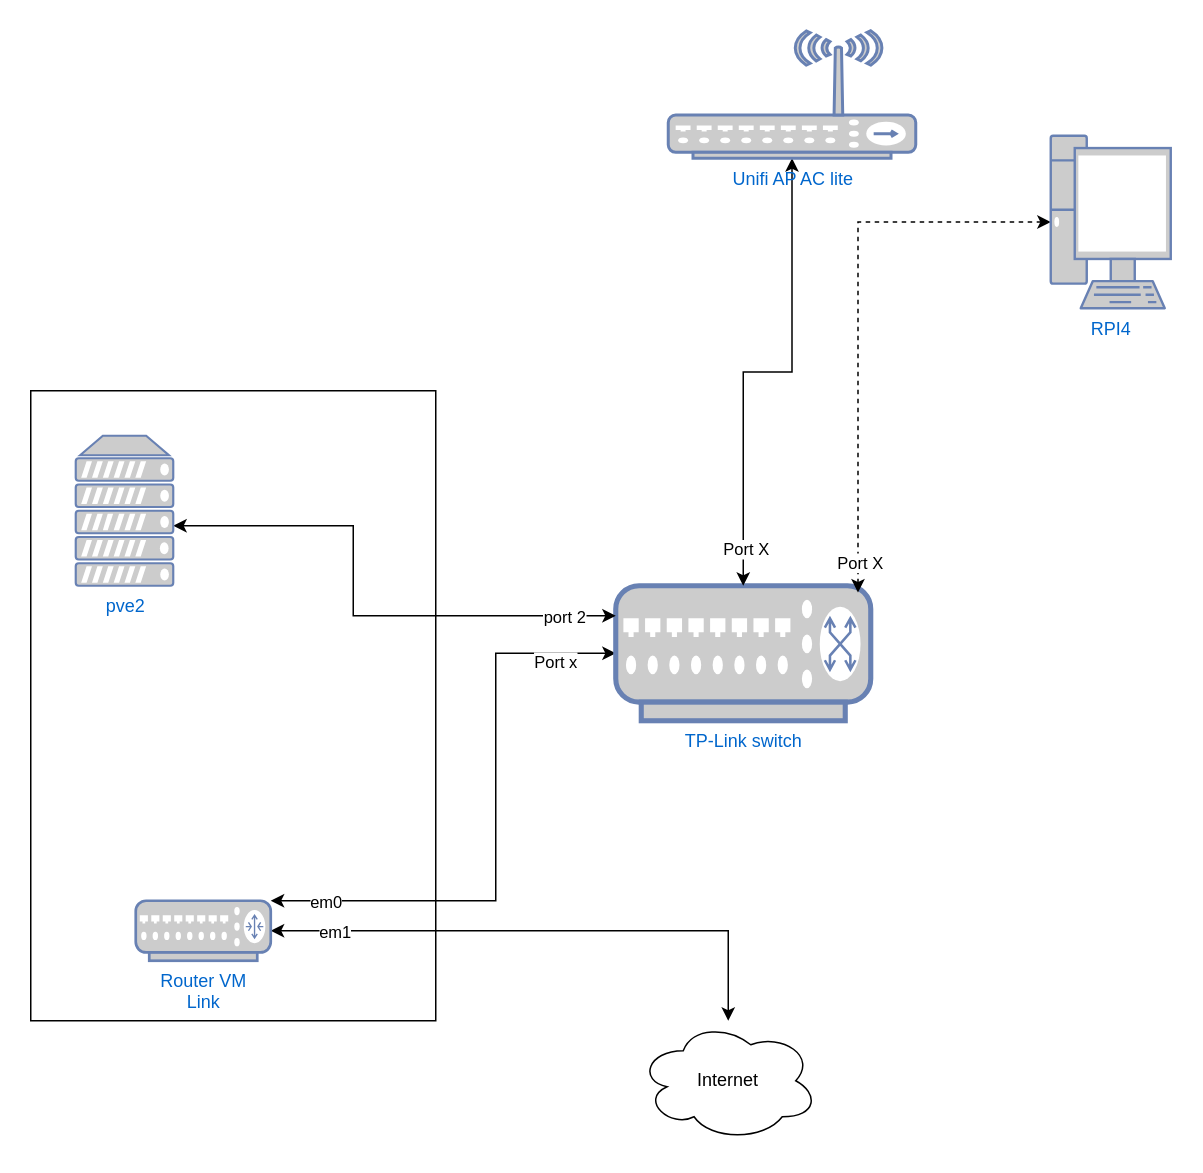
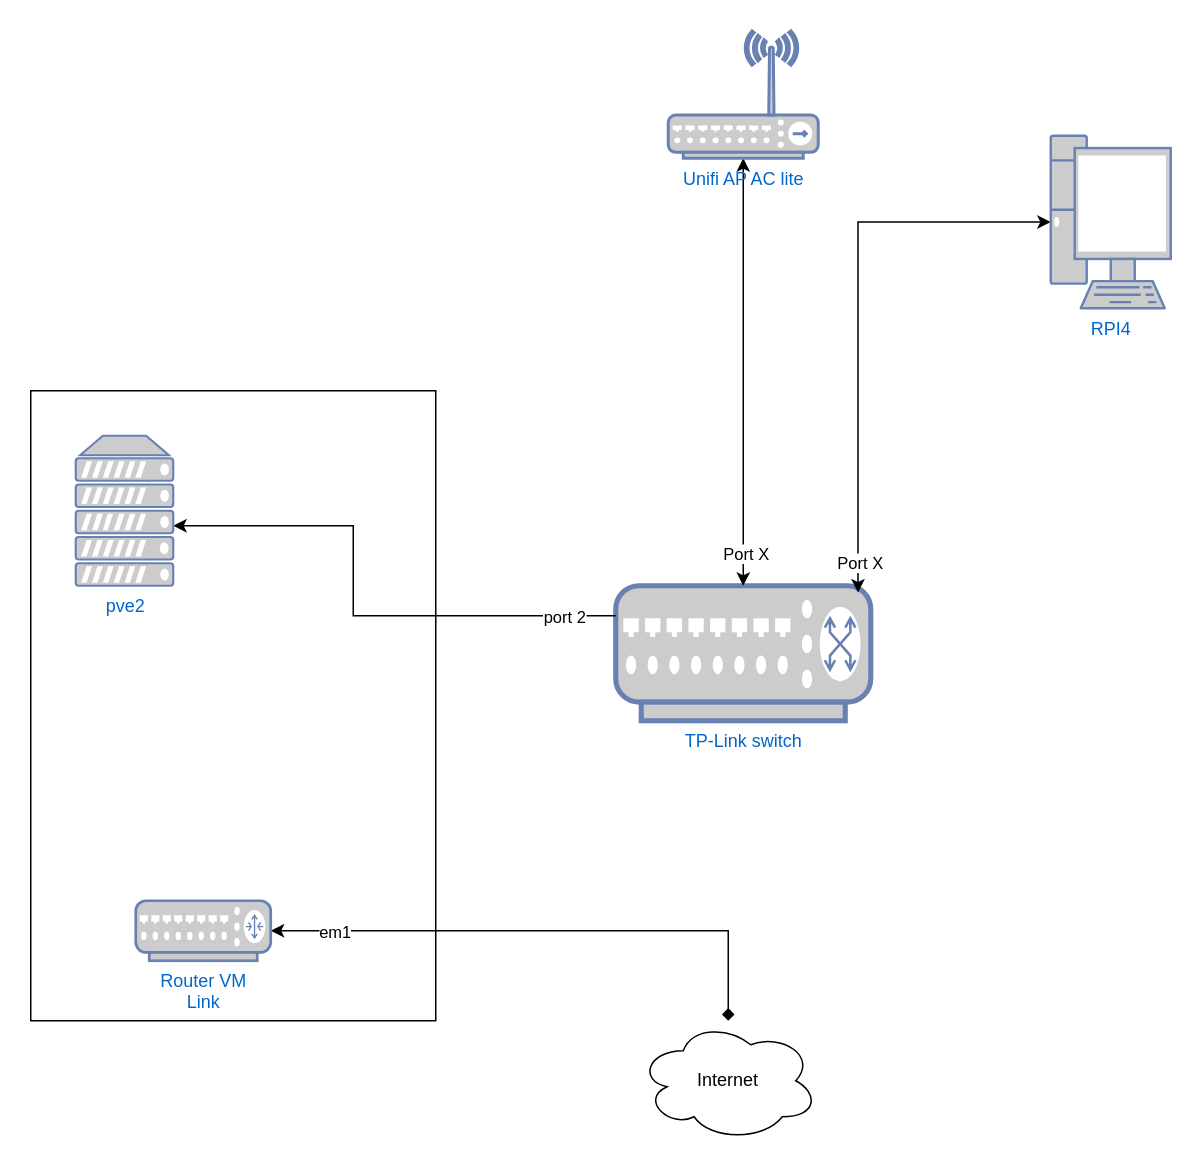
node "Unifi AP AC lite": size 248x128 -> 150x128
edge "RPI4" -- "TP-Link switch": style dashed -> solid
edge "pve2" -- "TP-Link switch": arrowhead classic -> none
edge "TP-Link switch" -- "Router VM Link": removed, labels "Port x", "em0"
edge "Router VM Link" -- "Internet": arrowhead classic -> diamond
